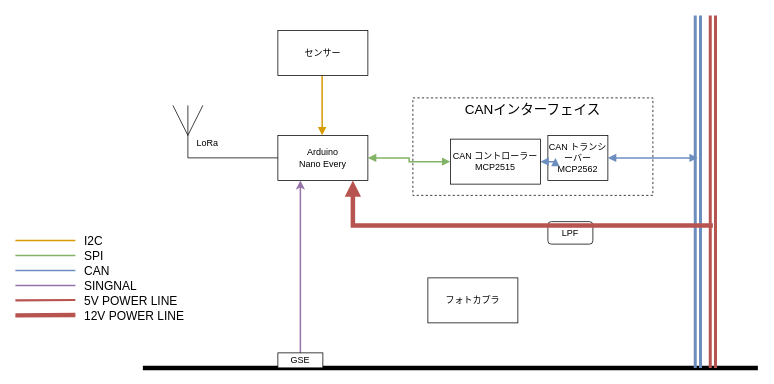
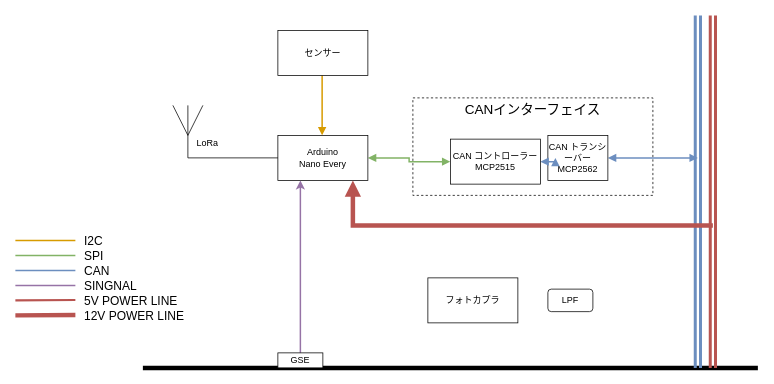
node "LPF": moved (570, 233) -> (570, 300)
